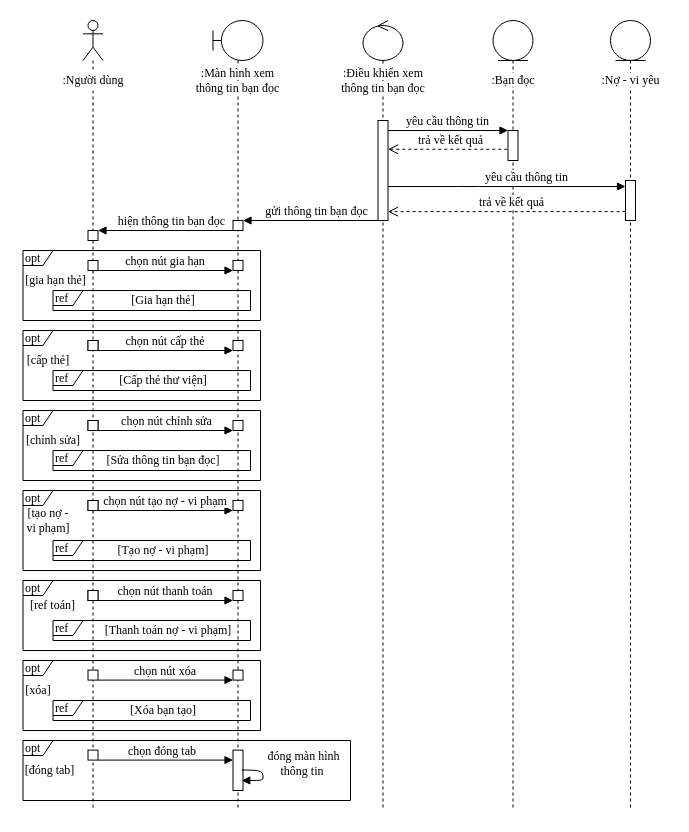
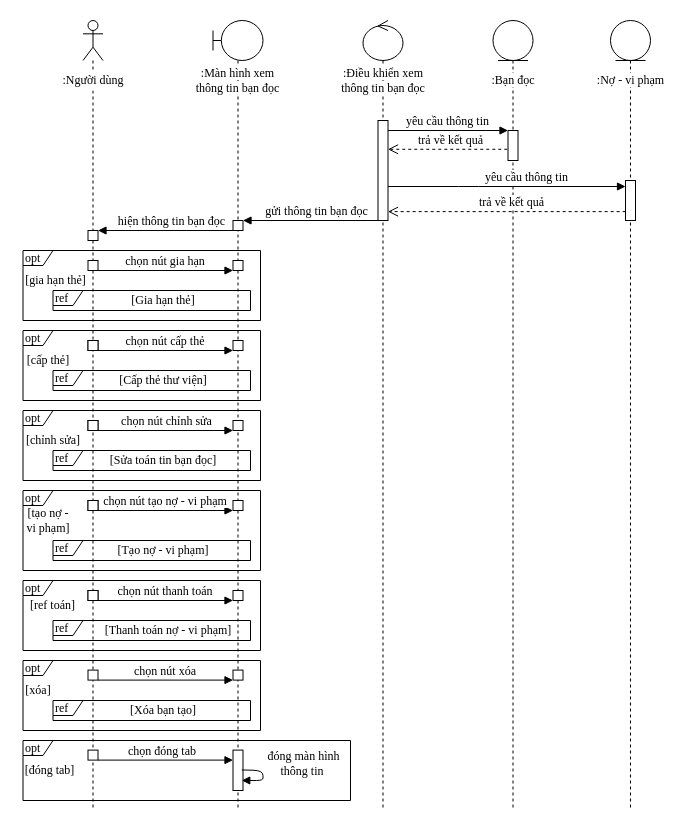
node ":Nợ - vi yêu": label ":Nợ - vi yêu" -> ":Nợ - vi phạm"
node "[Sửa thông tin bạn đọc]": label "[Sửa thông tin bạn đọc]" -> "[Sửa toán tin bạn đọc]"
